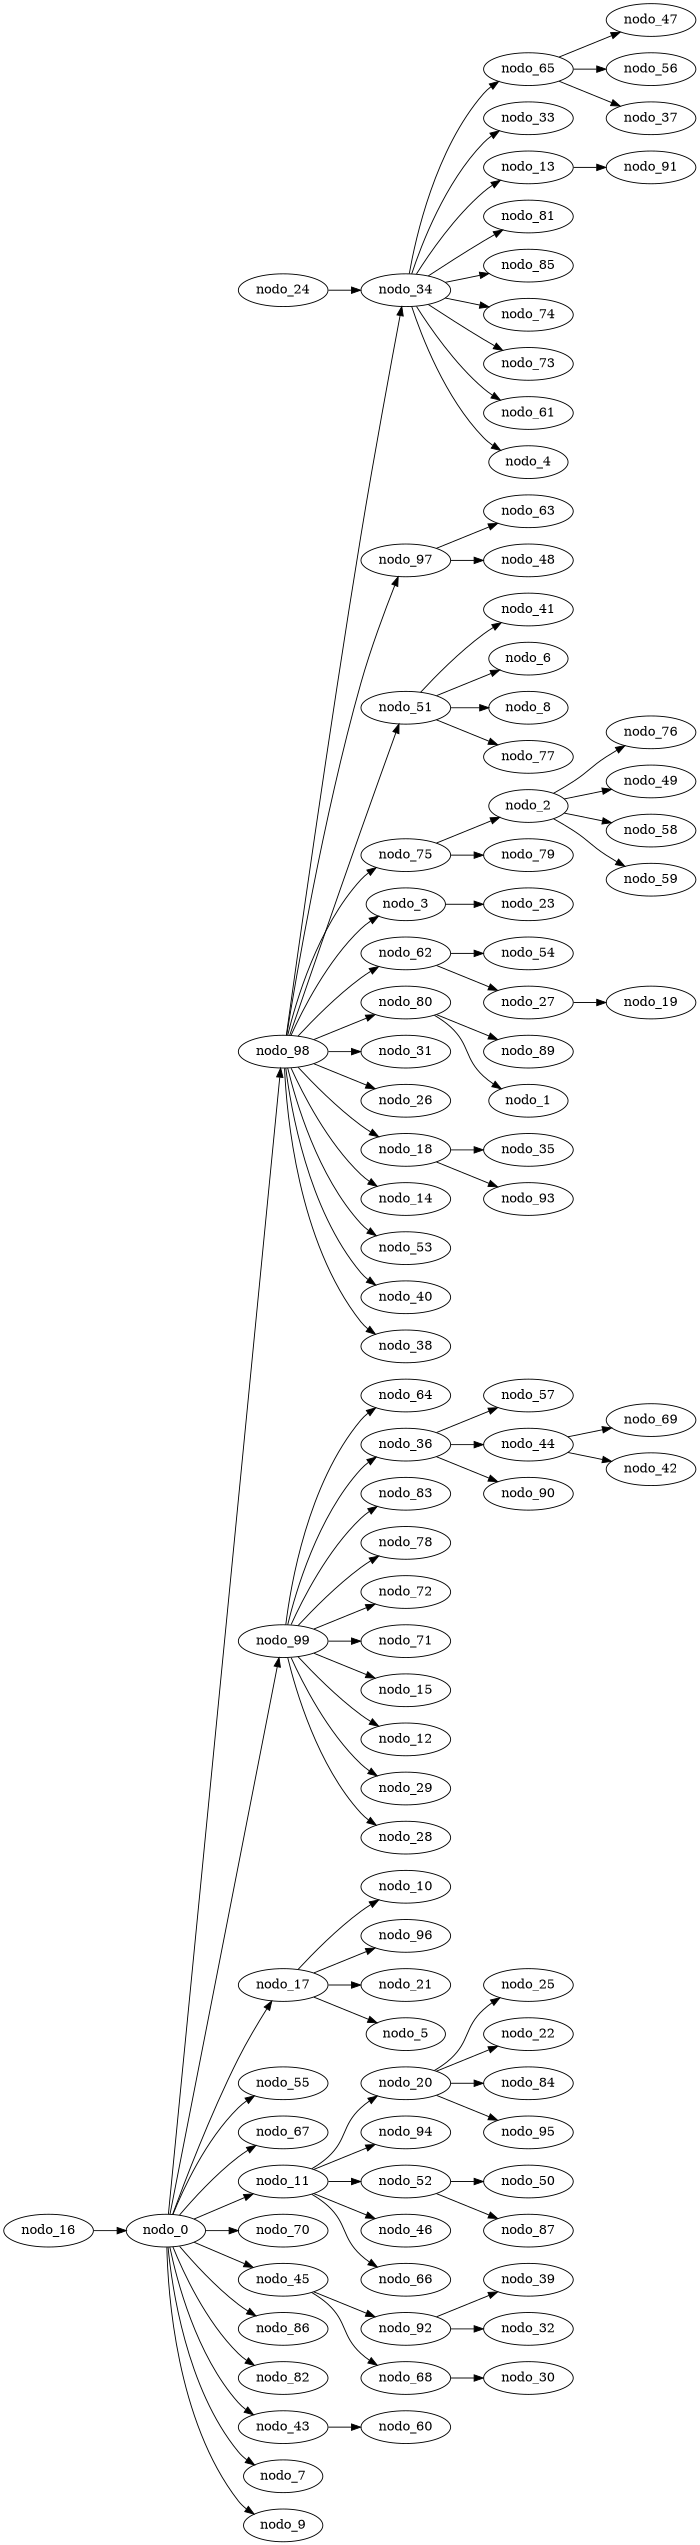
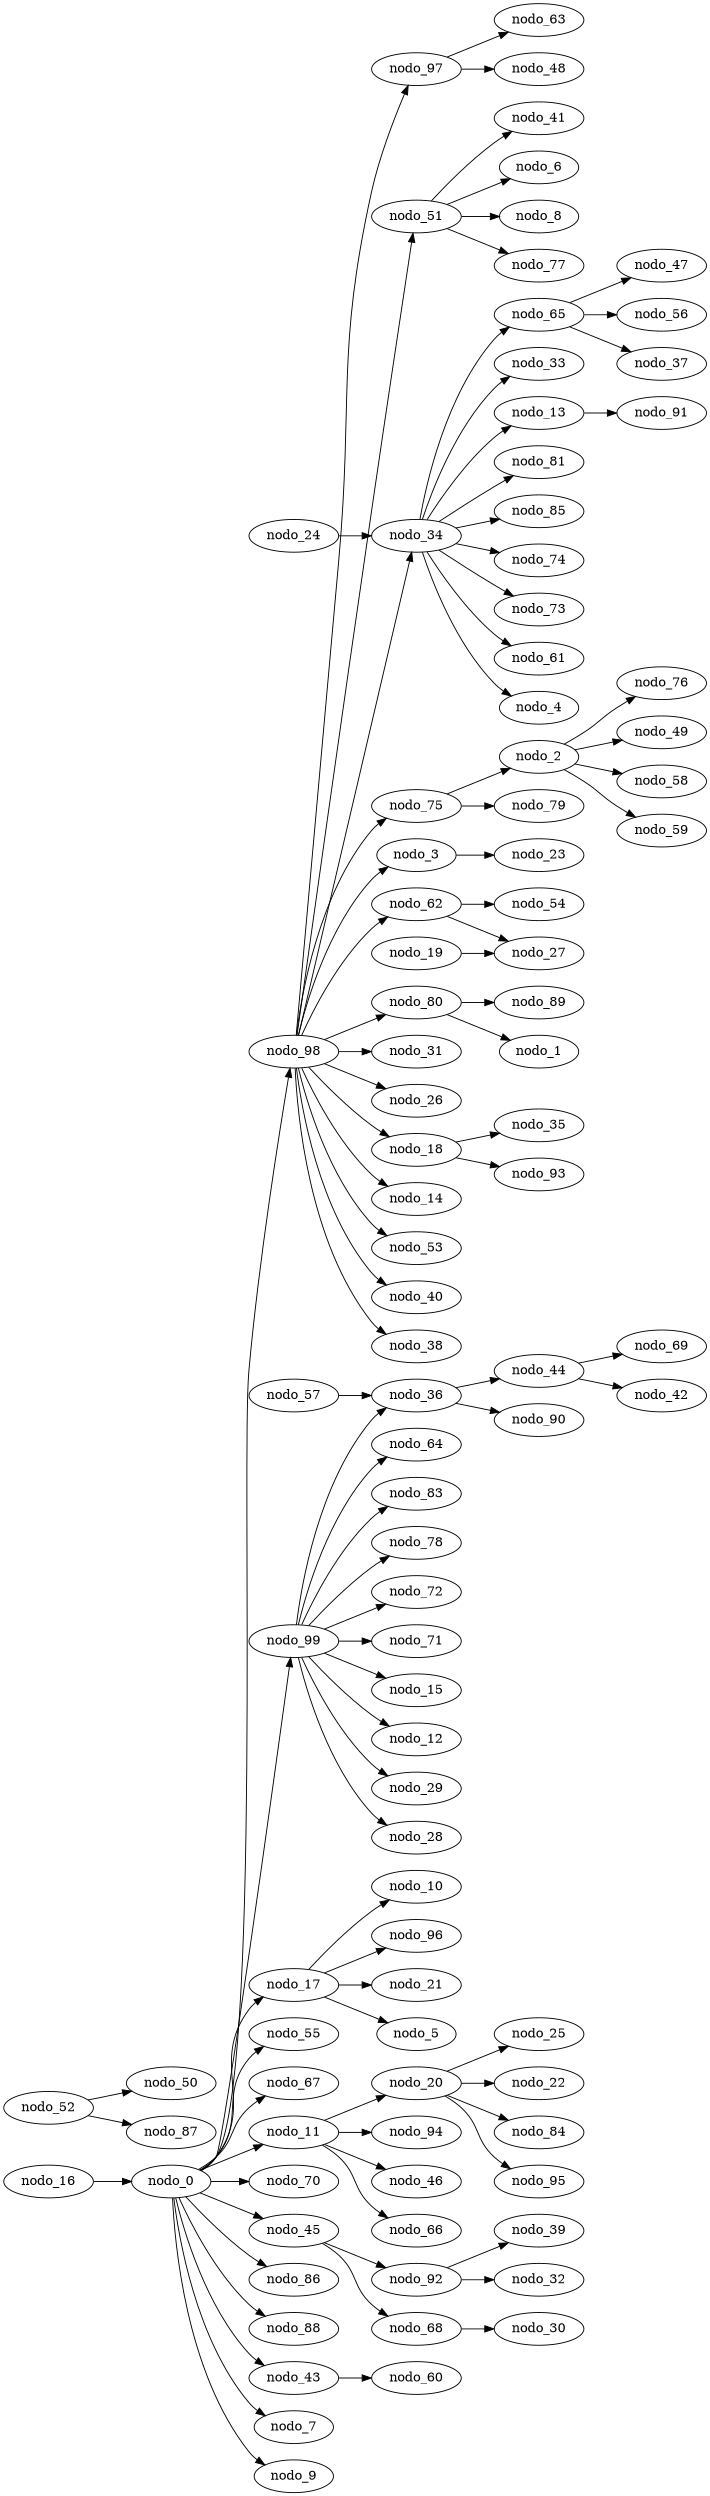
edge "nodo_27" -> "nodo_19": reversed
edge "nodo_36" -> "nodo_57": reversed
edge "nodo_11" -> "nodo_52": removed
node "nodo_82": label "nodo_82" -> "nodo_88"
